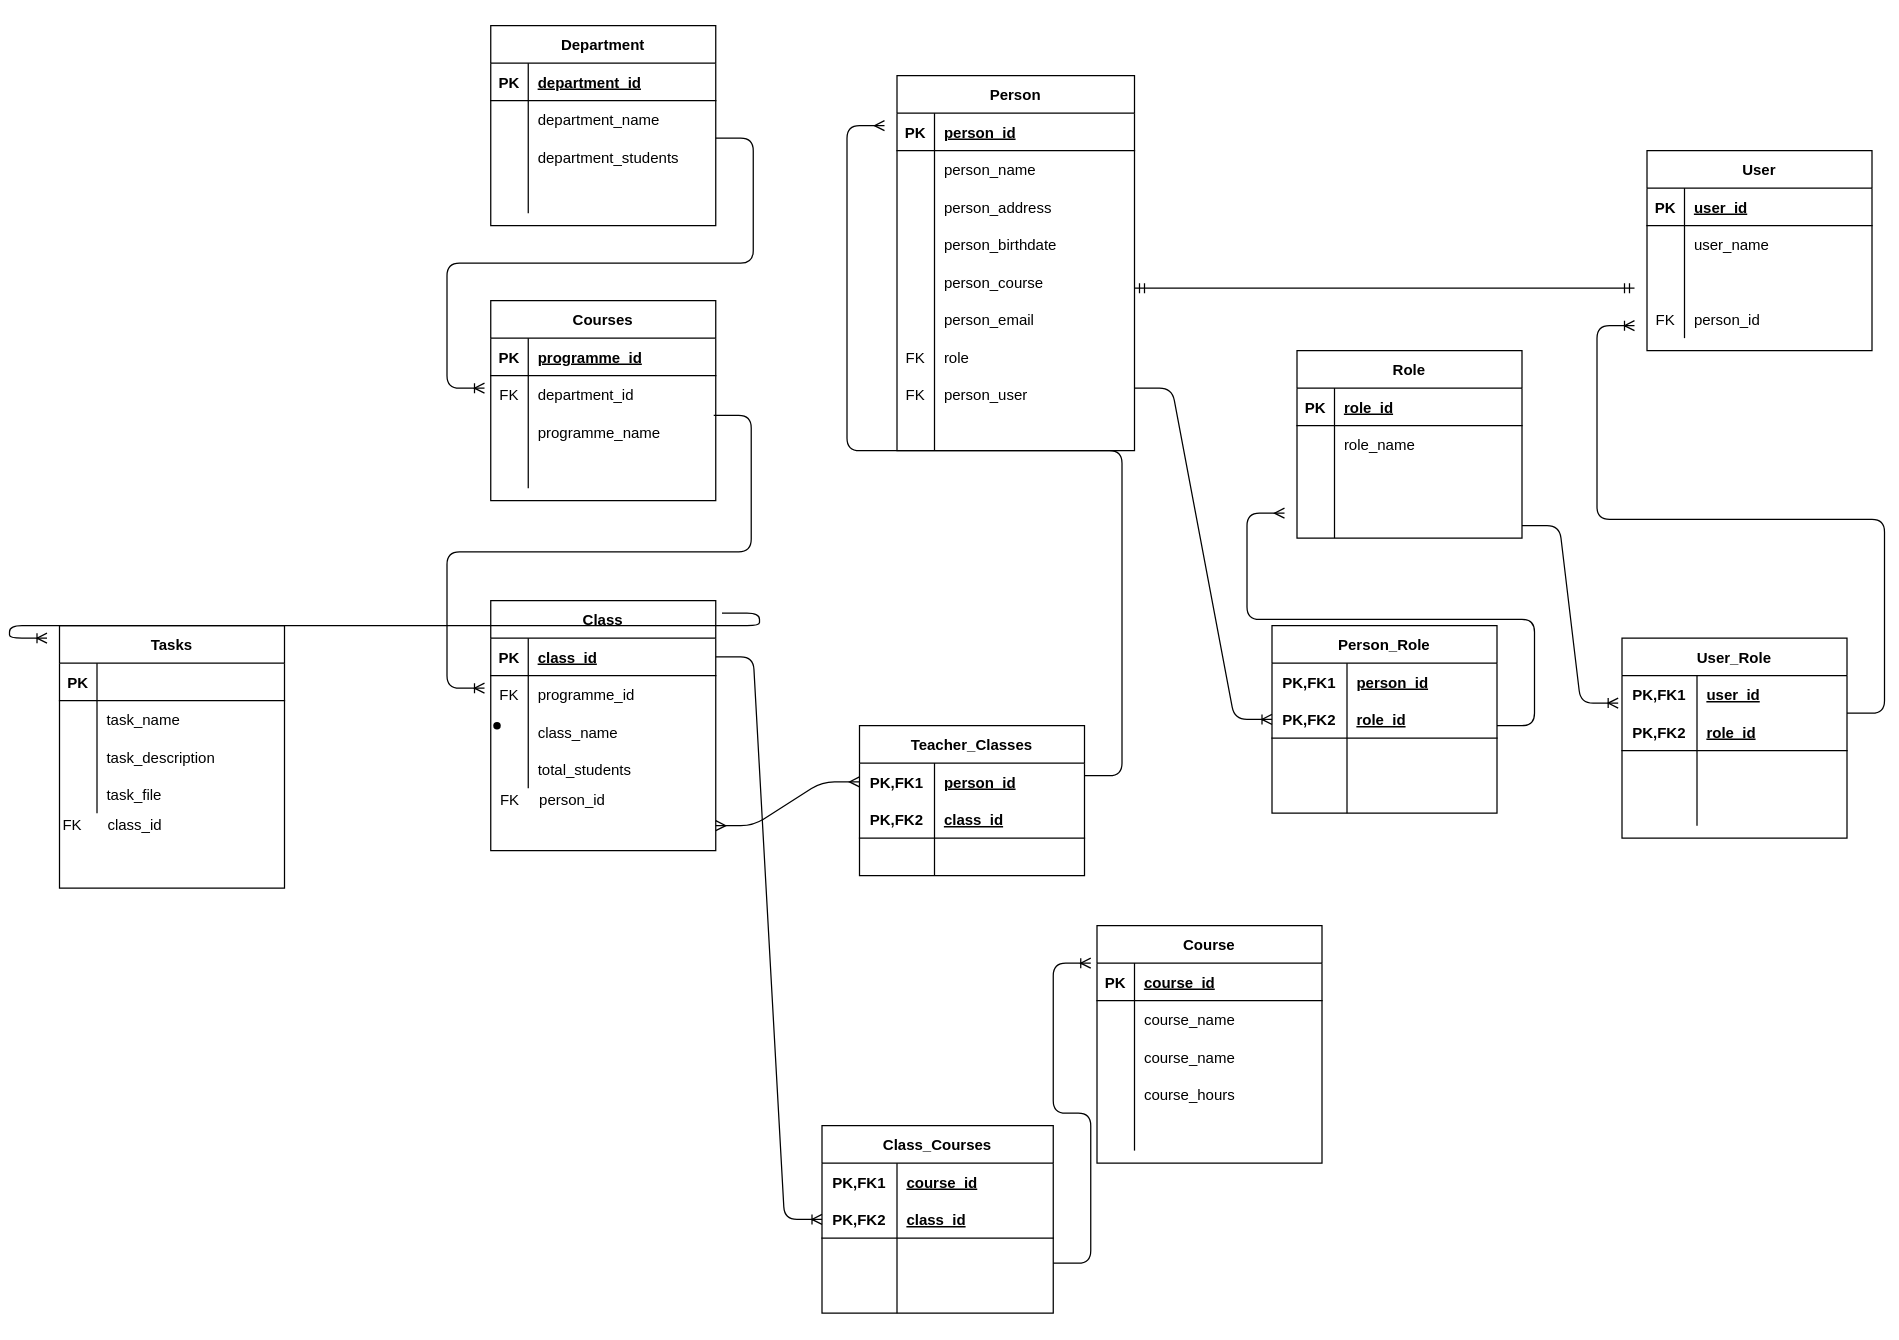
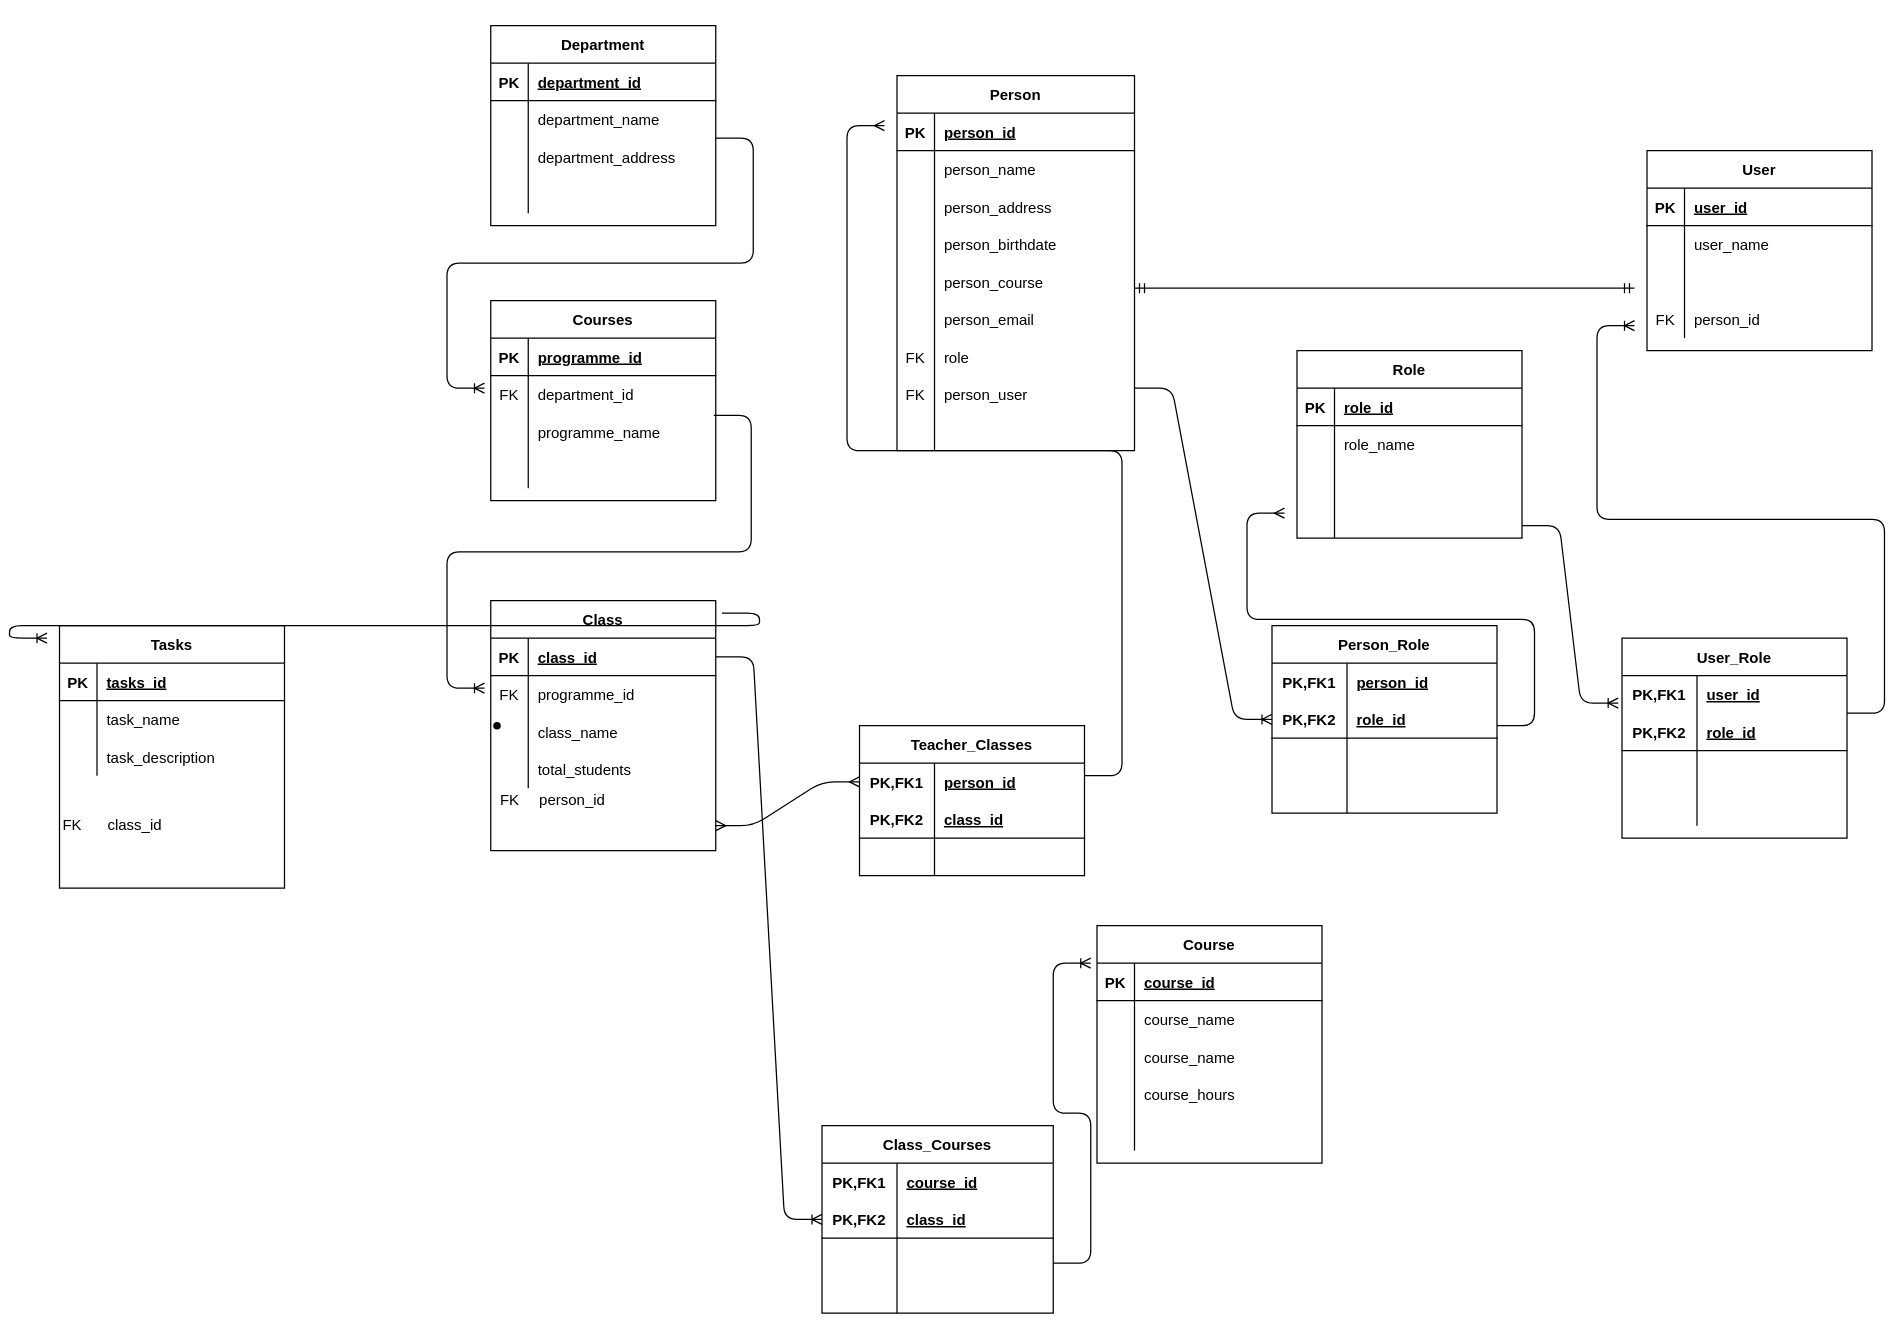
node "department_students": label "department_students" -> "department_address"
node "tasks_id": added
node "task_file": removed
